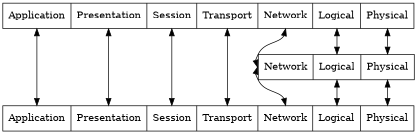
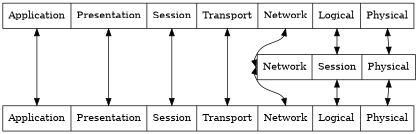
node "Network": text "Logical" -> "Session"
